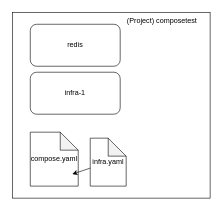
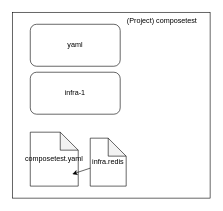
node "redis": label "redis" -> "yaml"
node "compose.yaml": label "compose.yaml" -> "composetest.yaml"
node "infra.yaml": label "infra.yaml" -> "infra.redis"
